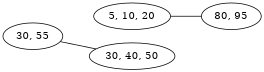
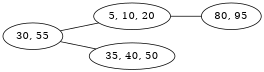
edge "5, 10, 20" -- "30, 55": added
node "30, 40, 50": label "30, 40, 50" -> "35, 40, 50"
